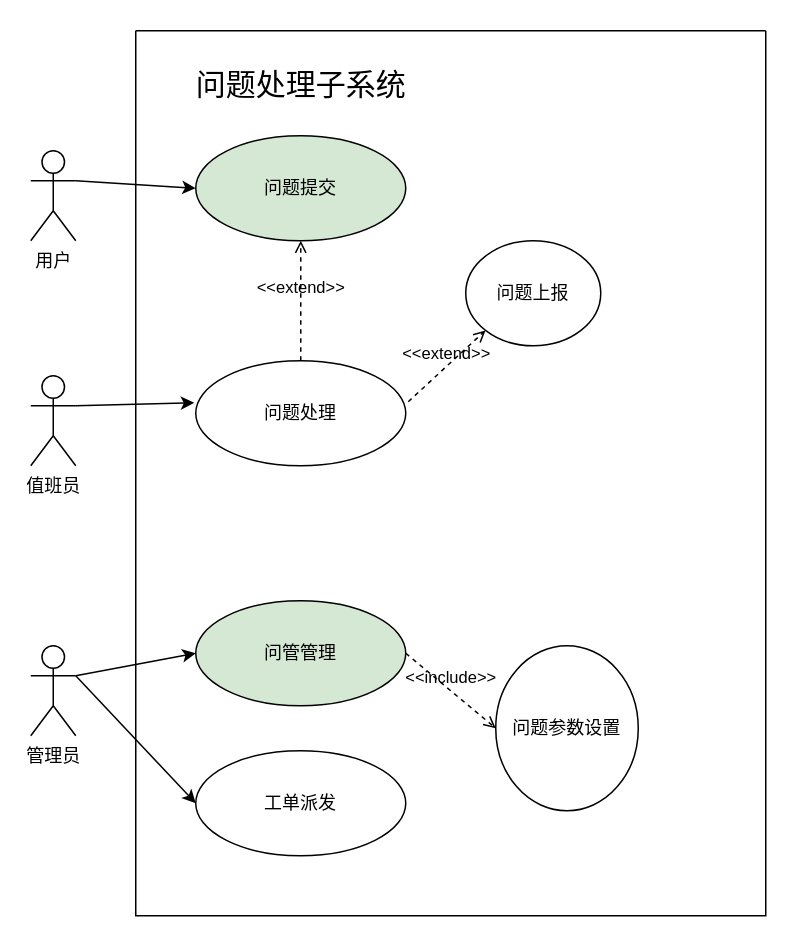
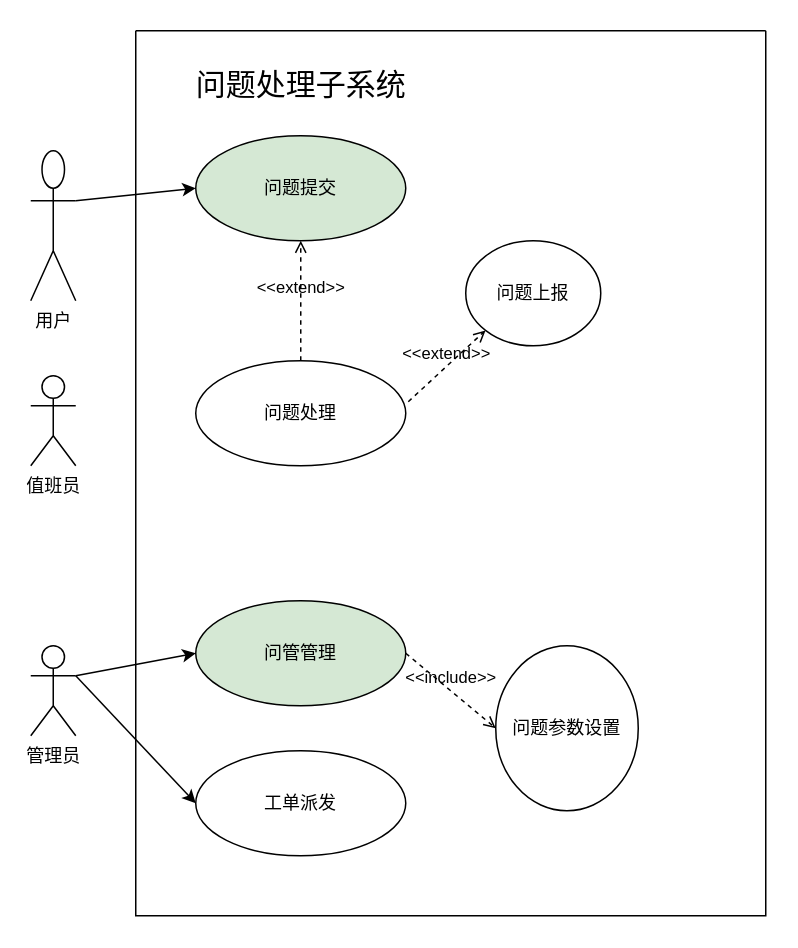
node "用户": size 45x90 -> 45x150
edge "值班员" -> "问题处理": removed
